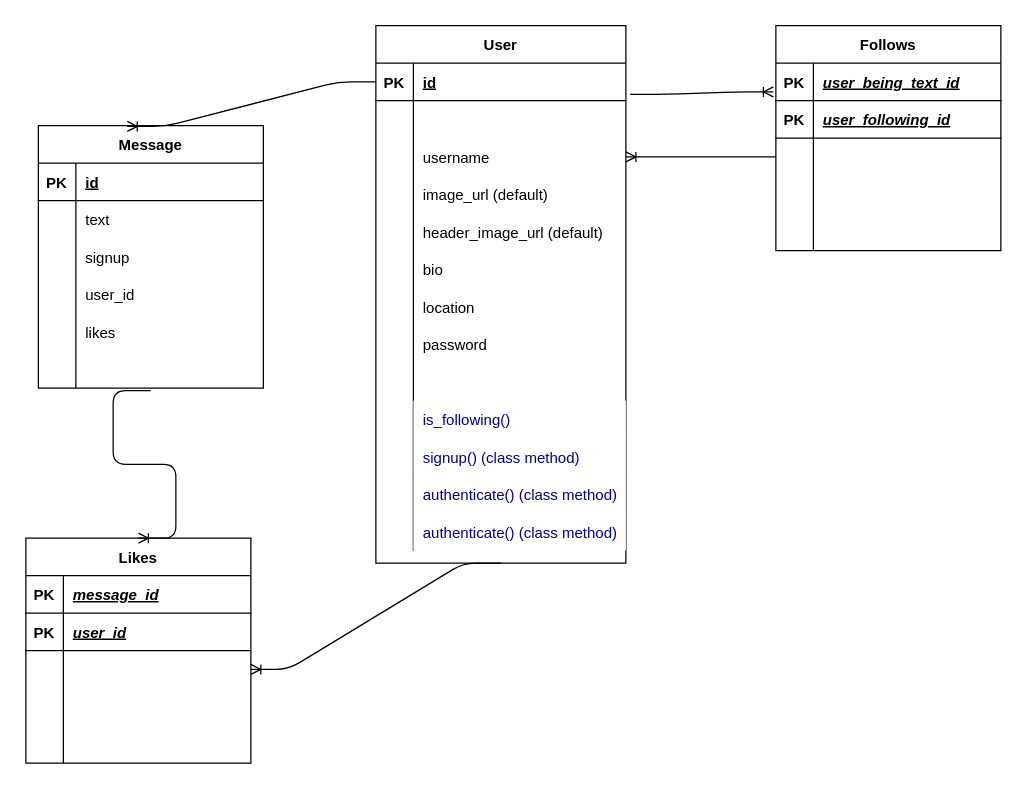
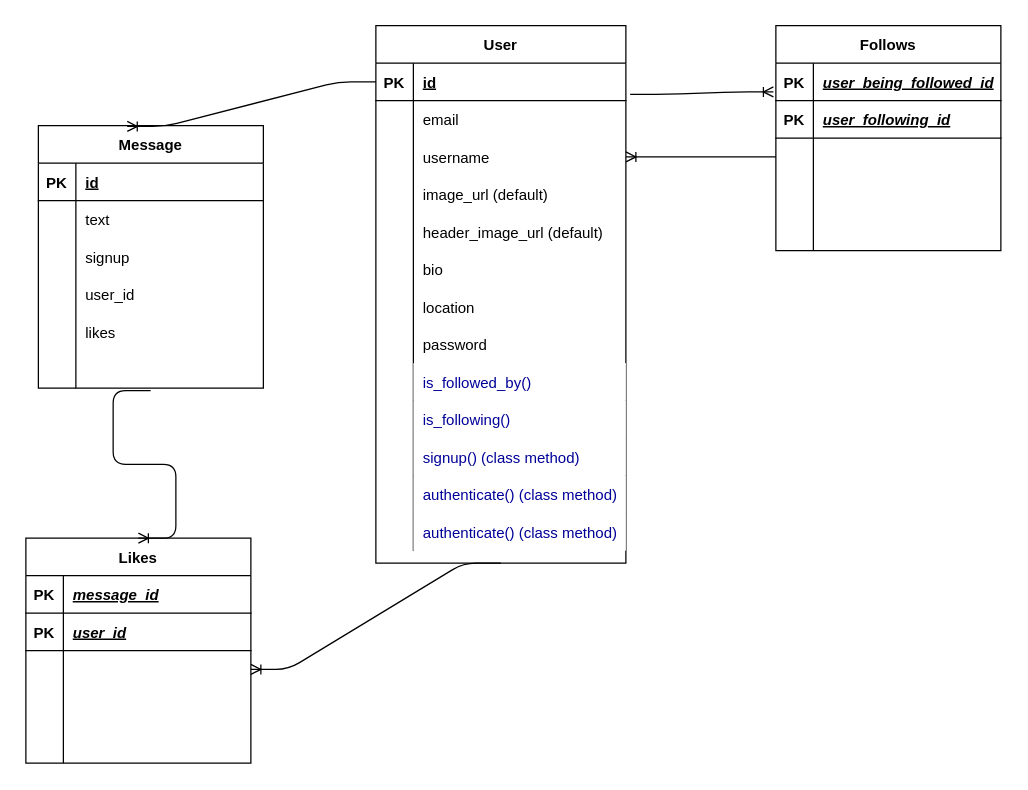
node "user_being_text_id": label "user_being_text_id" -> "user_being_followed_id"
node "email": added
node "is_followed_by()": added
